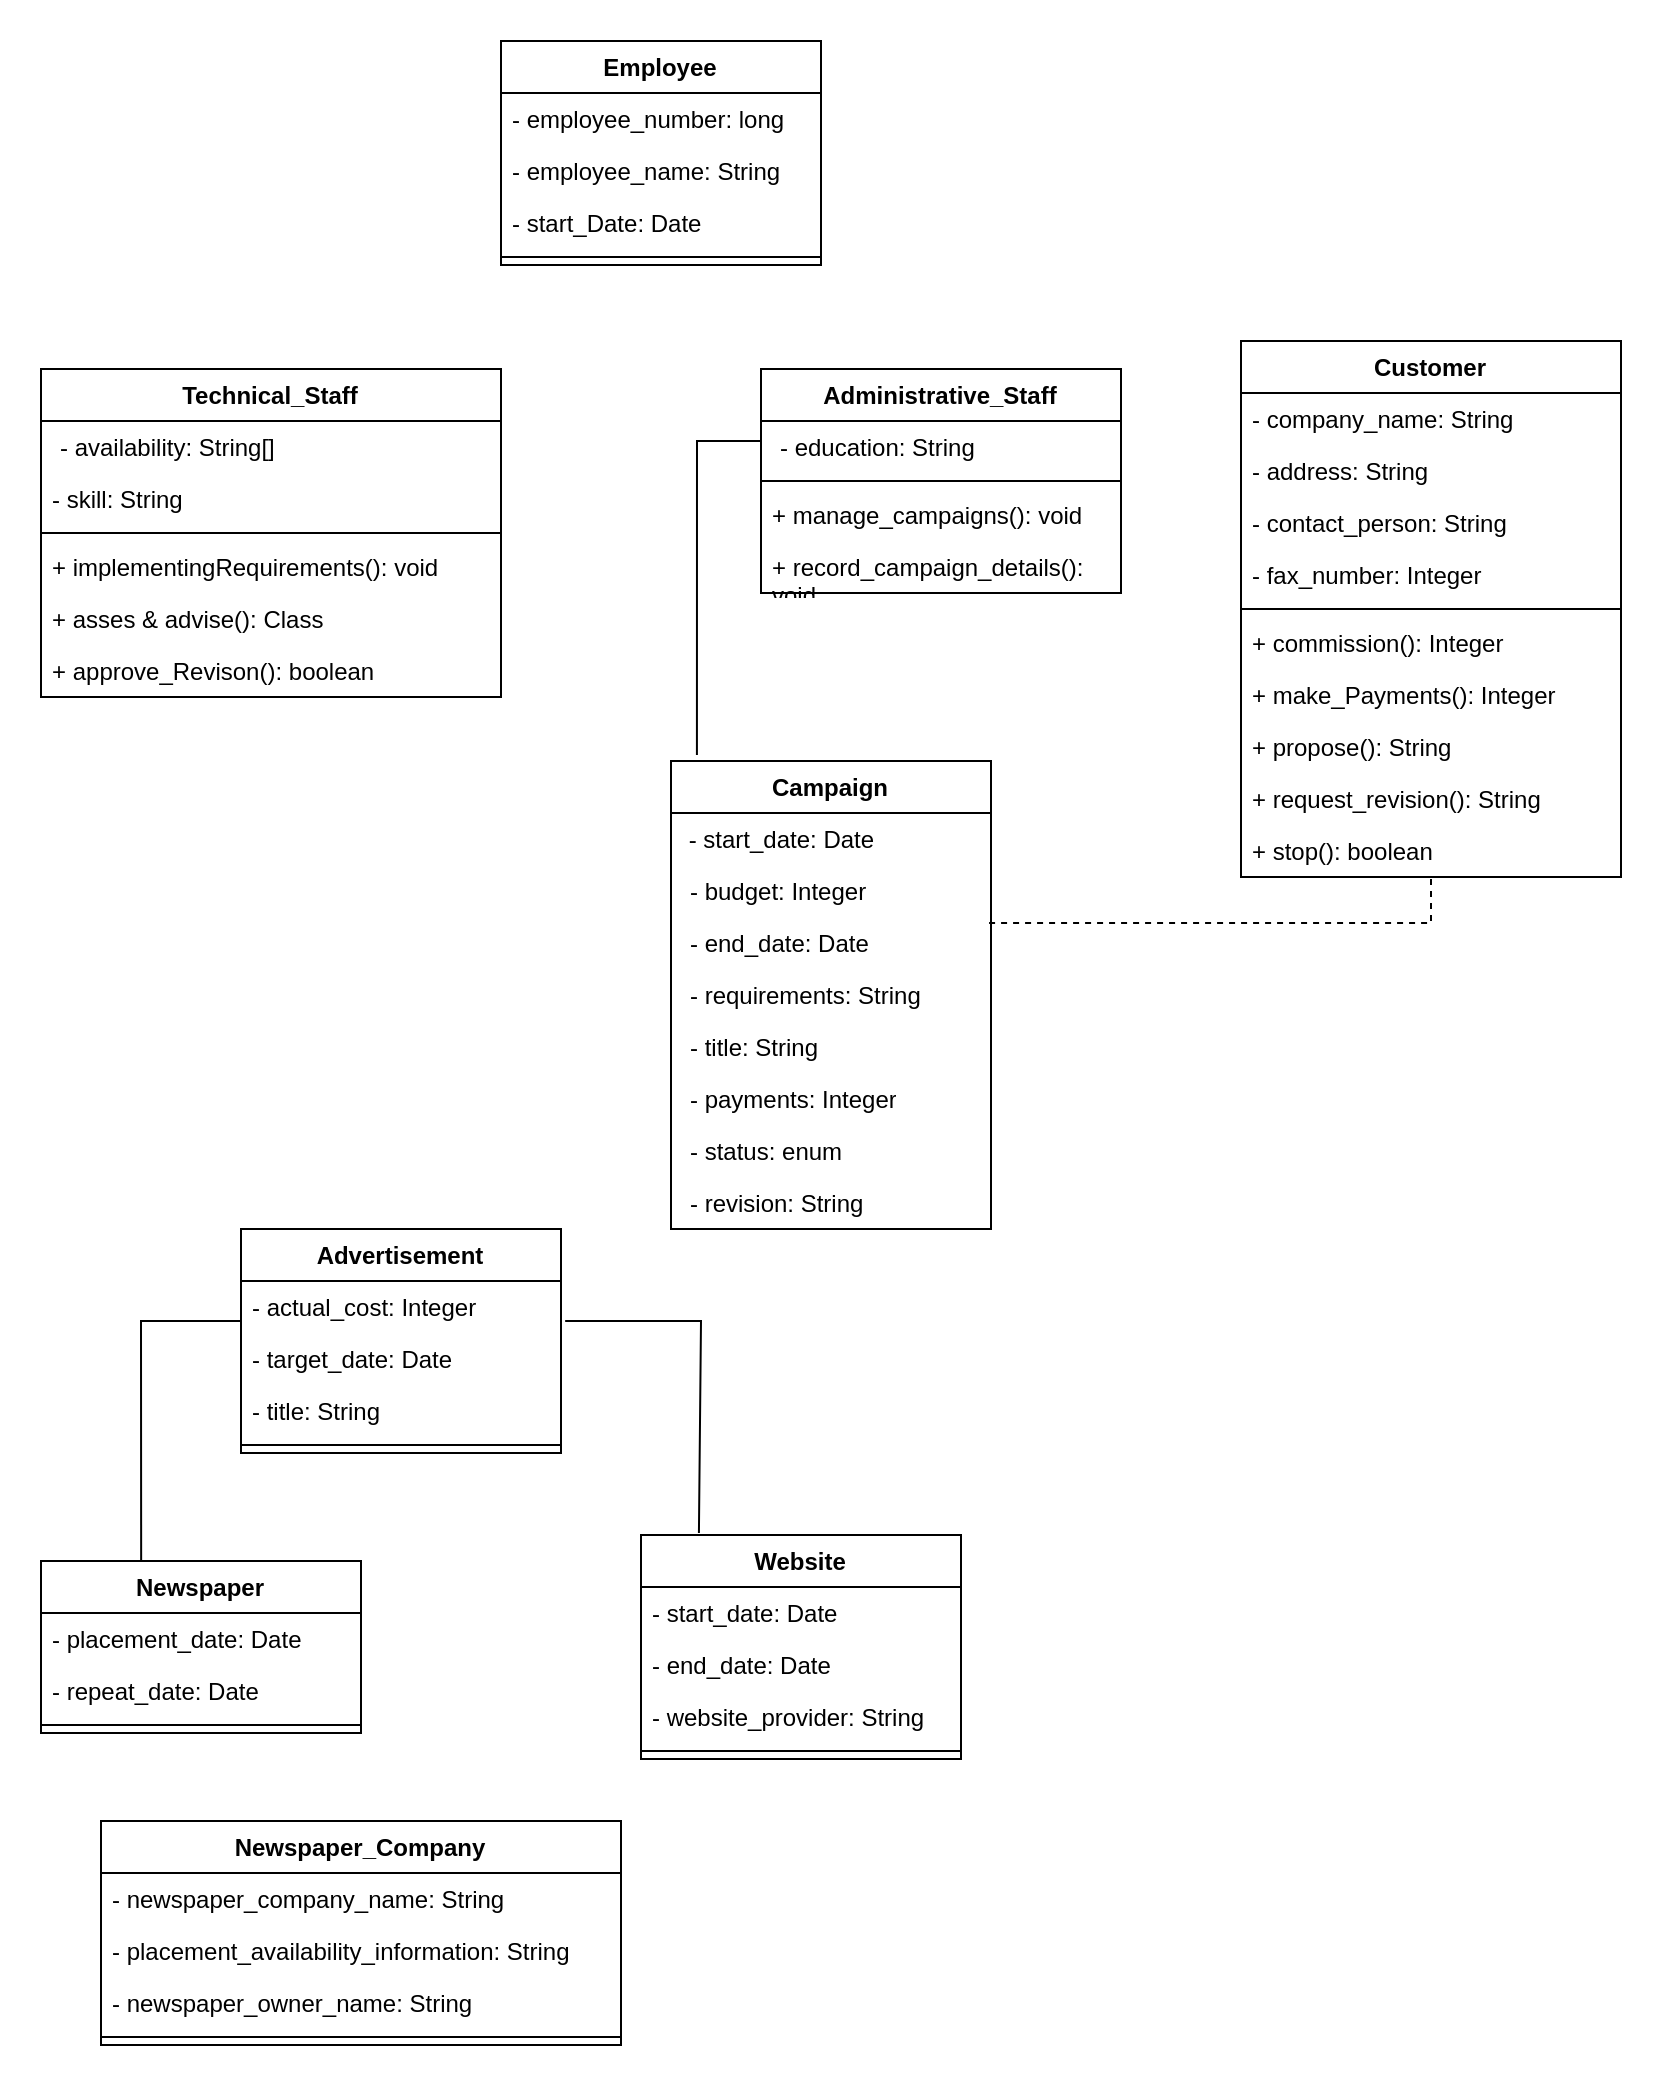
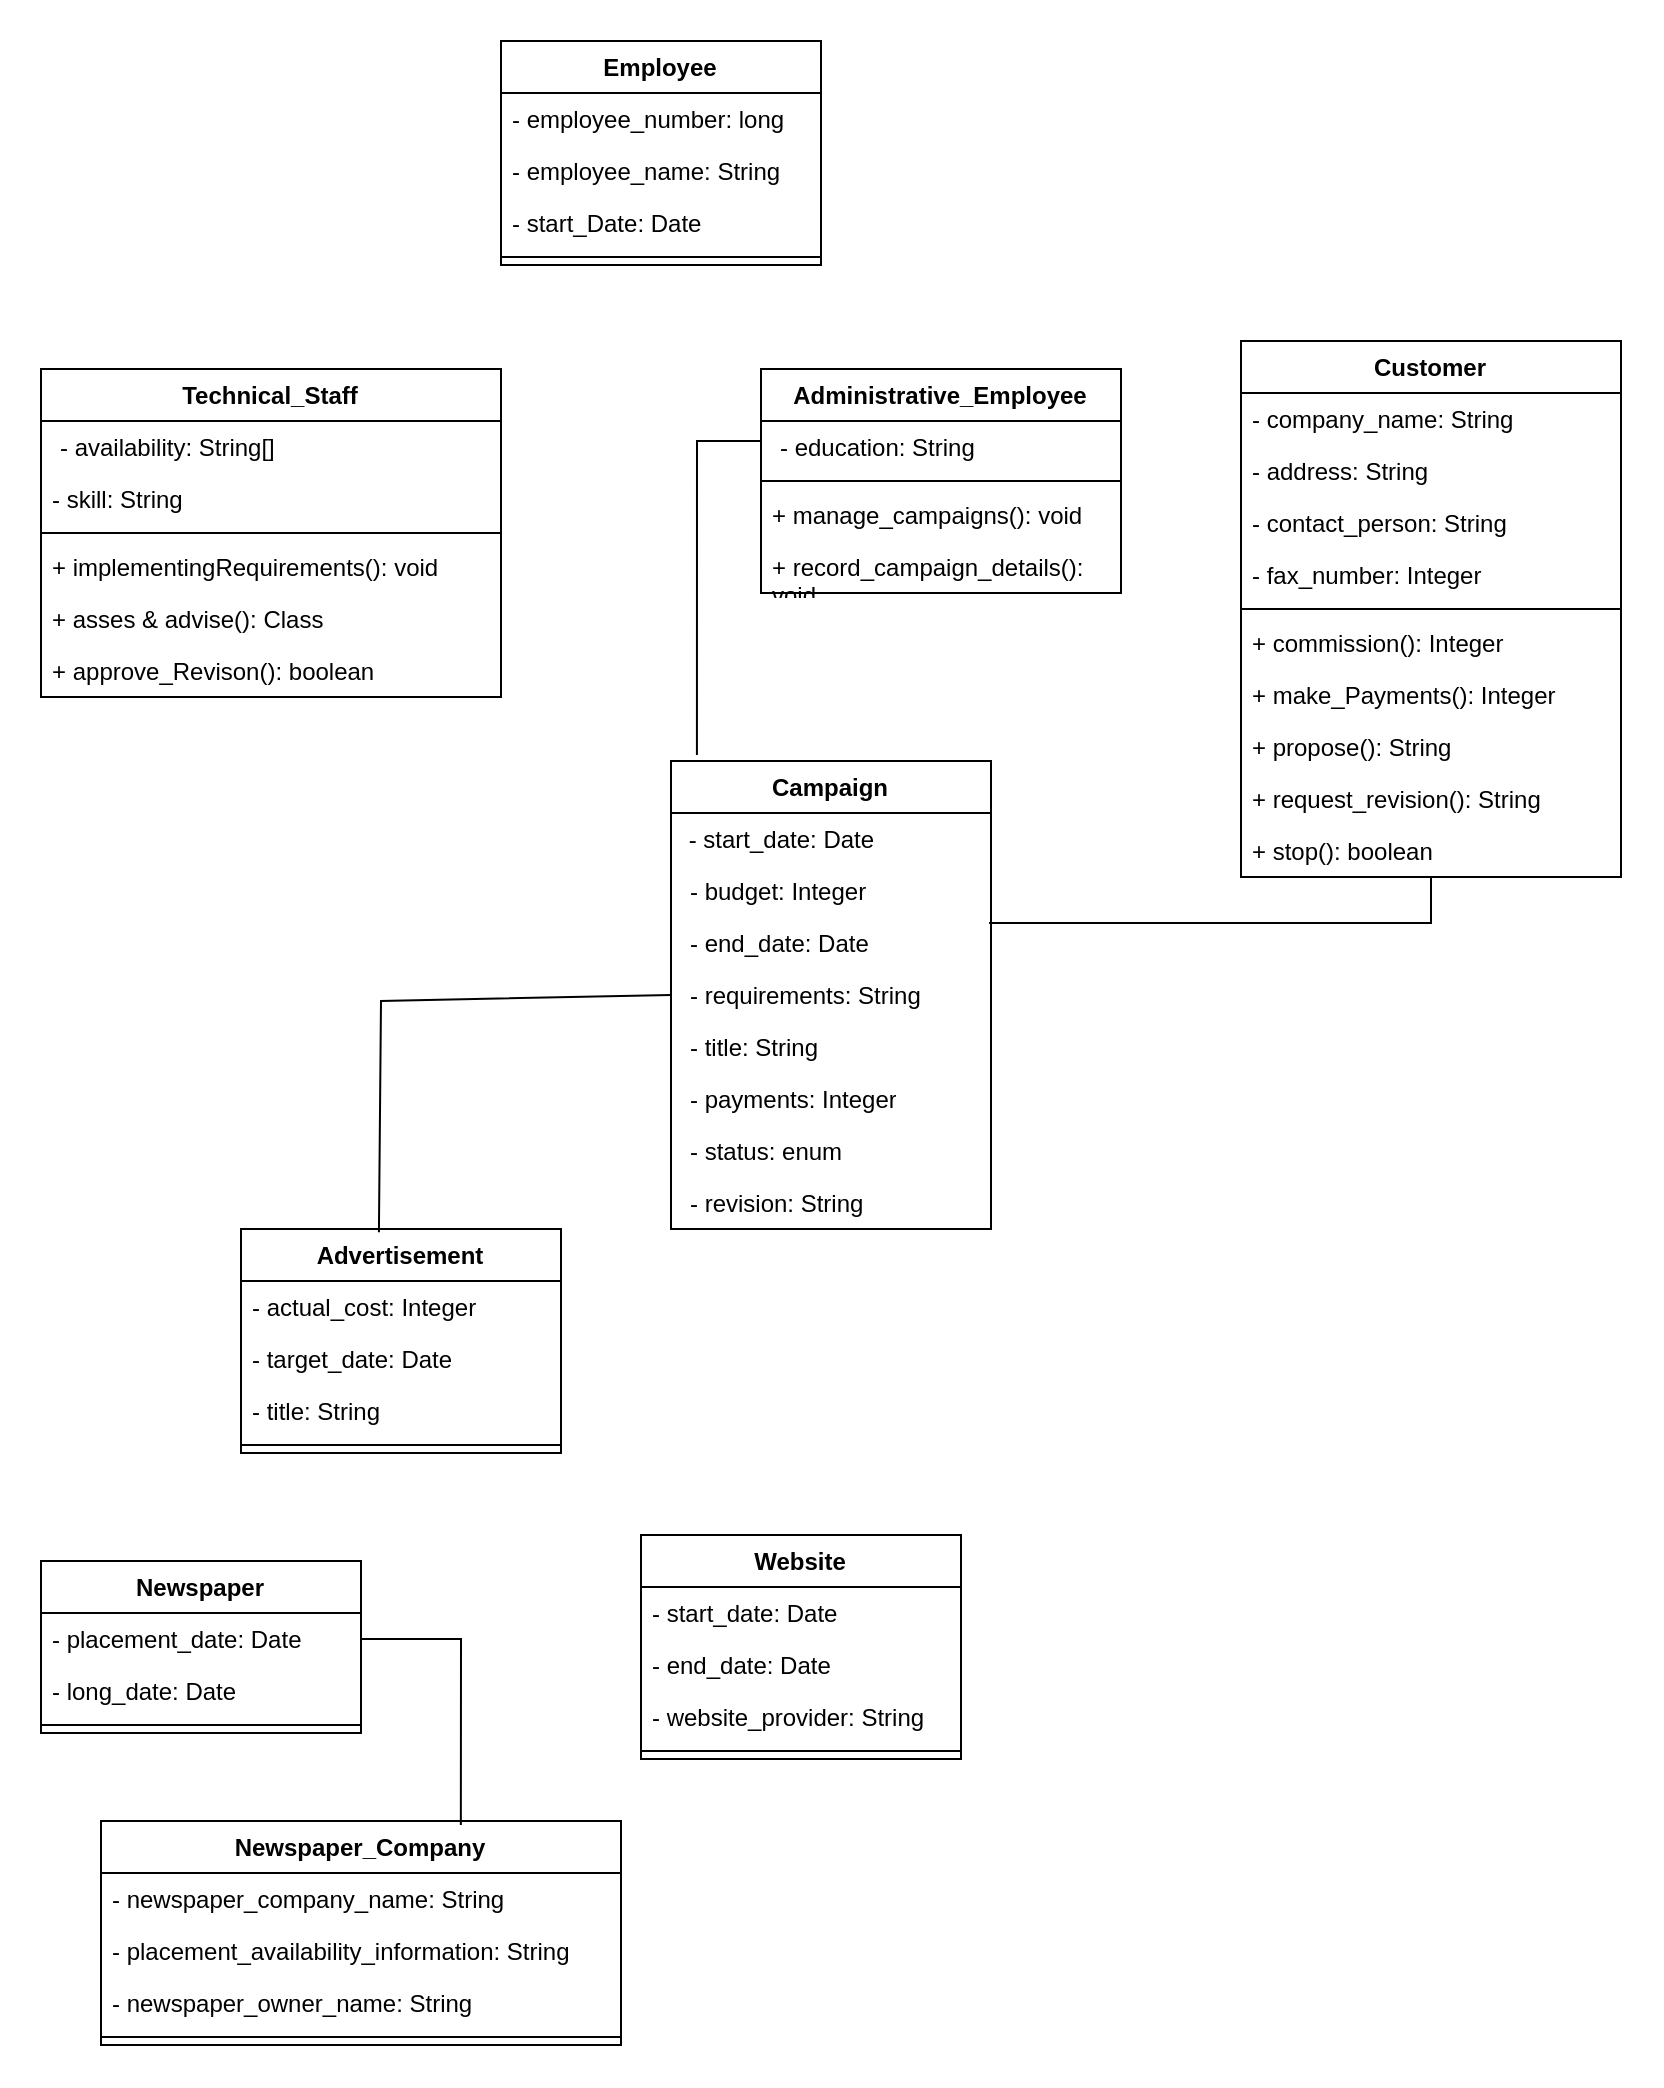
node "Administrative_Staff": label "Administrative_Staff" -> "Administrative_Employee"
edge "+ stop(): boolean" -- "- budget: Integer": style dashed -> solid
edge "- requirements: String" -- "Advertisement": added
edge "- target_date: Date" -- "Website": removed
edge "- target_date: Date" -- "Newspaper": removed
edge "- placement_date: Date" -- "Newspaper_Company": added
node "- repeat_date: Date": label "- repeat_date: Date" -> "- long_date: Date"
